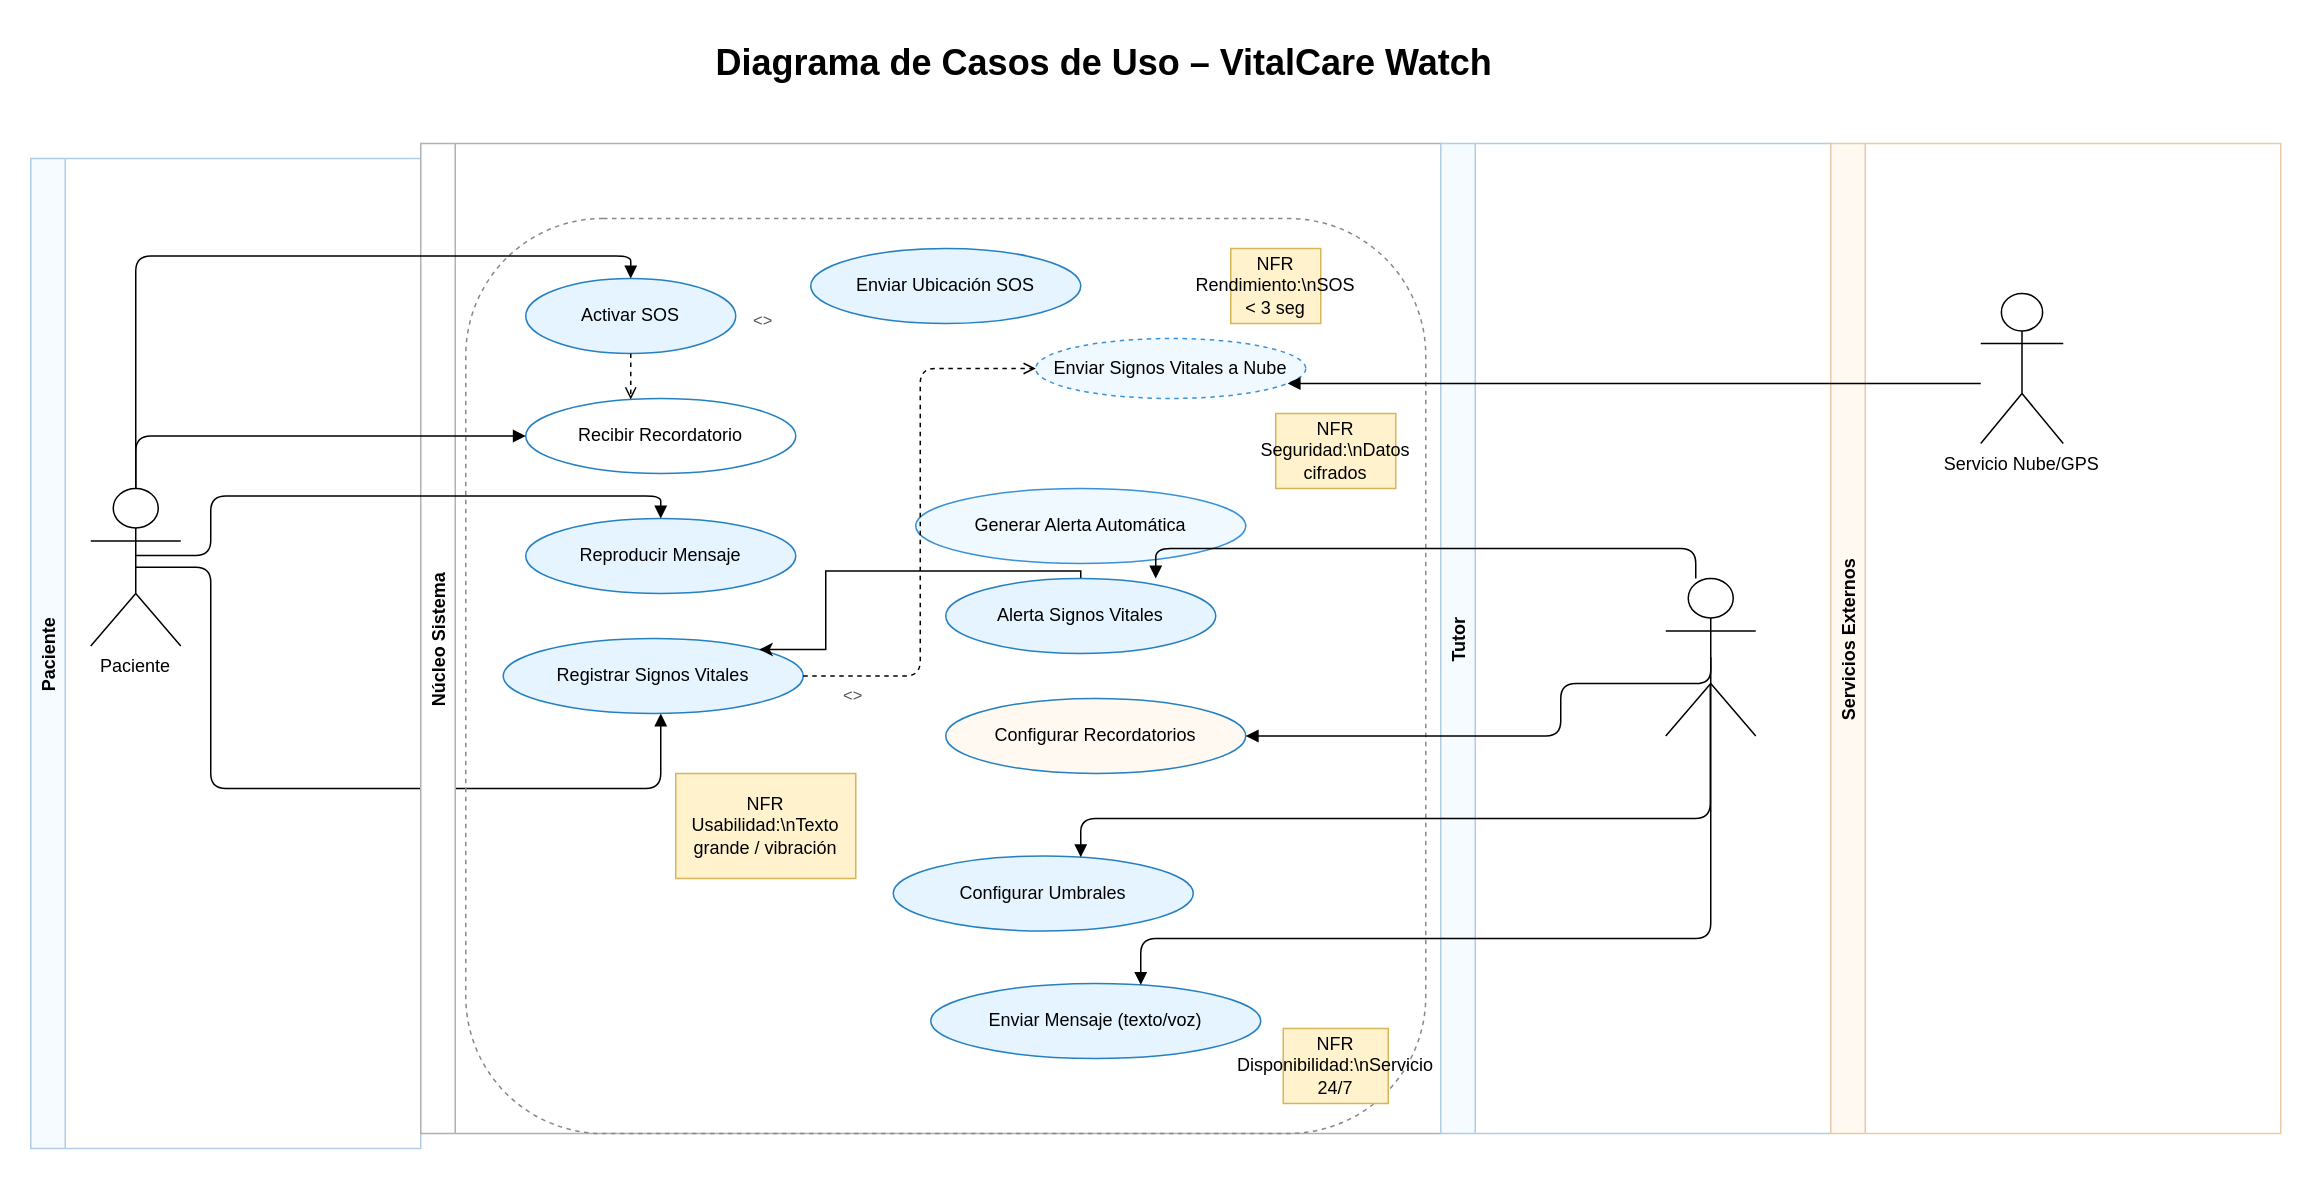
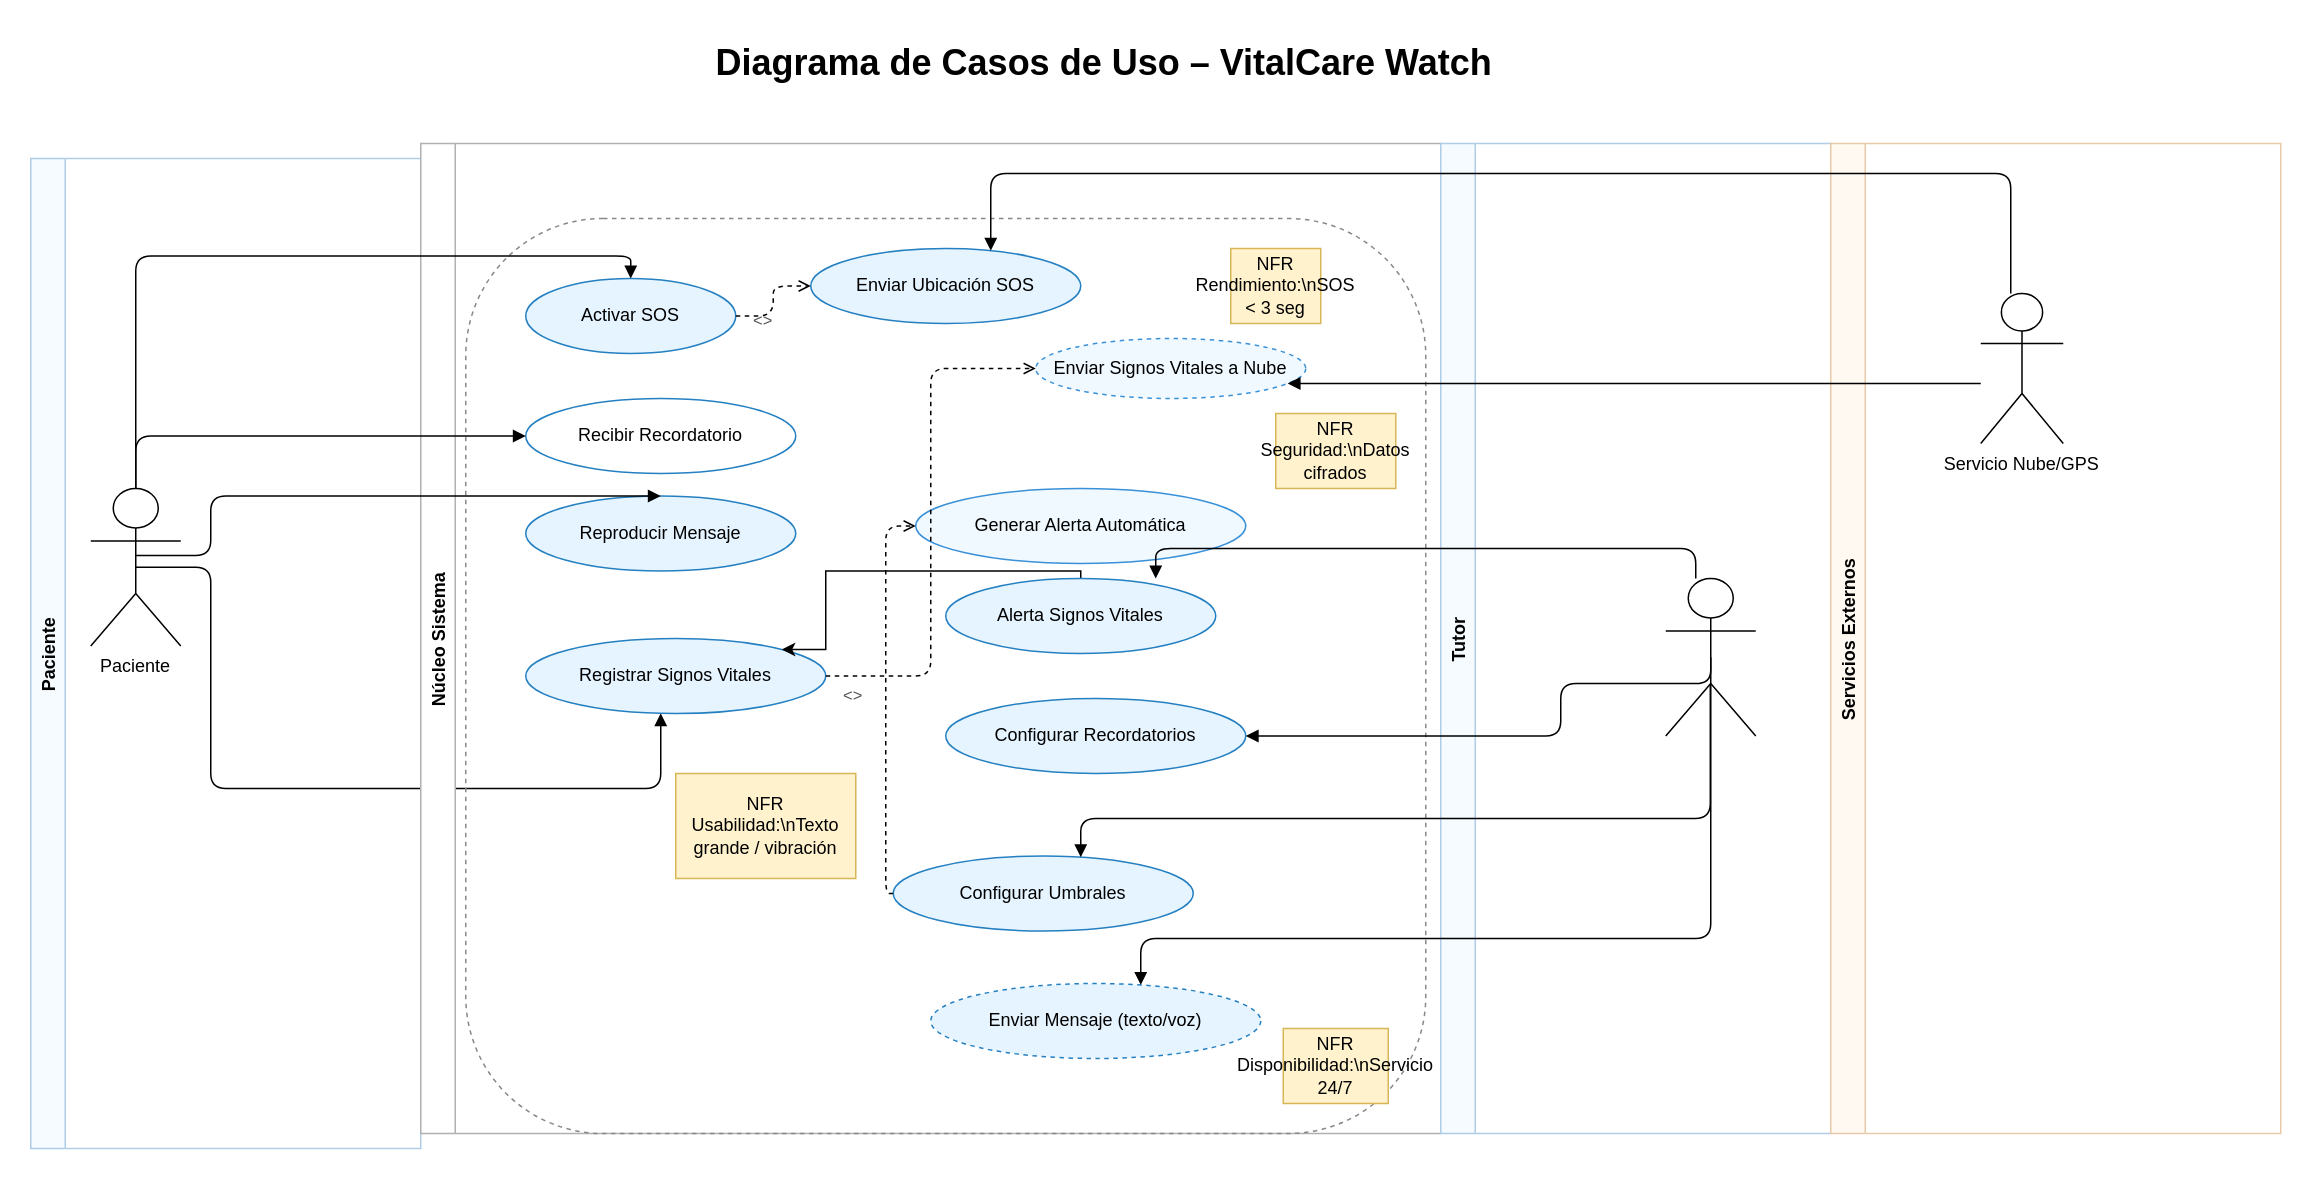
edge "Servicio Nube/GPS" -> "Enviar Ubicación SOS": added
edge "Activar SOS" -> "Recibir Recordatorio": now "Activar SOS" -> "Enviar Ubicación SOS"
node "Reproducir Mensaje": moved (661, 556) -> (661, 533)
node "Registrar Signos Vitales": moved (653, 676) -> (676, 676)
edge "Configurar Umbrales" -> "Generar Alerta Automática": added
node "Configurar Recordatorios": fillcolor #fff9f2 -> #e6f4ff
node "Enviar Mensaje (texto/voz)": style solid -> dashed
